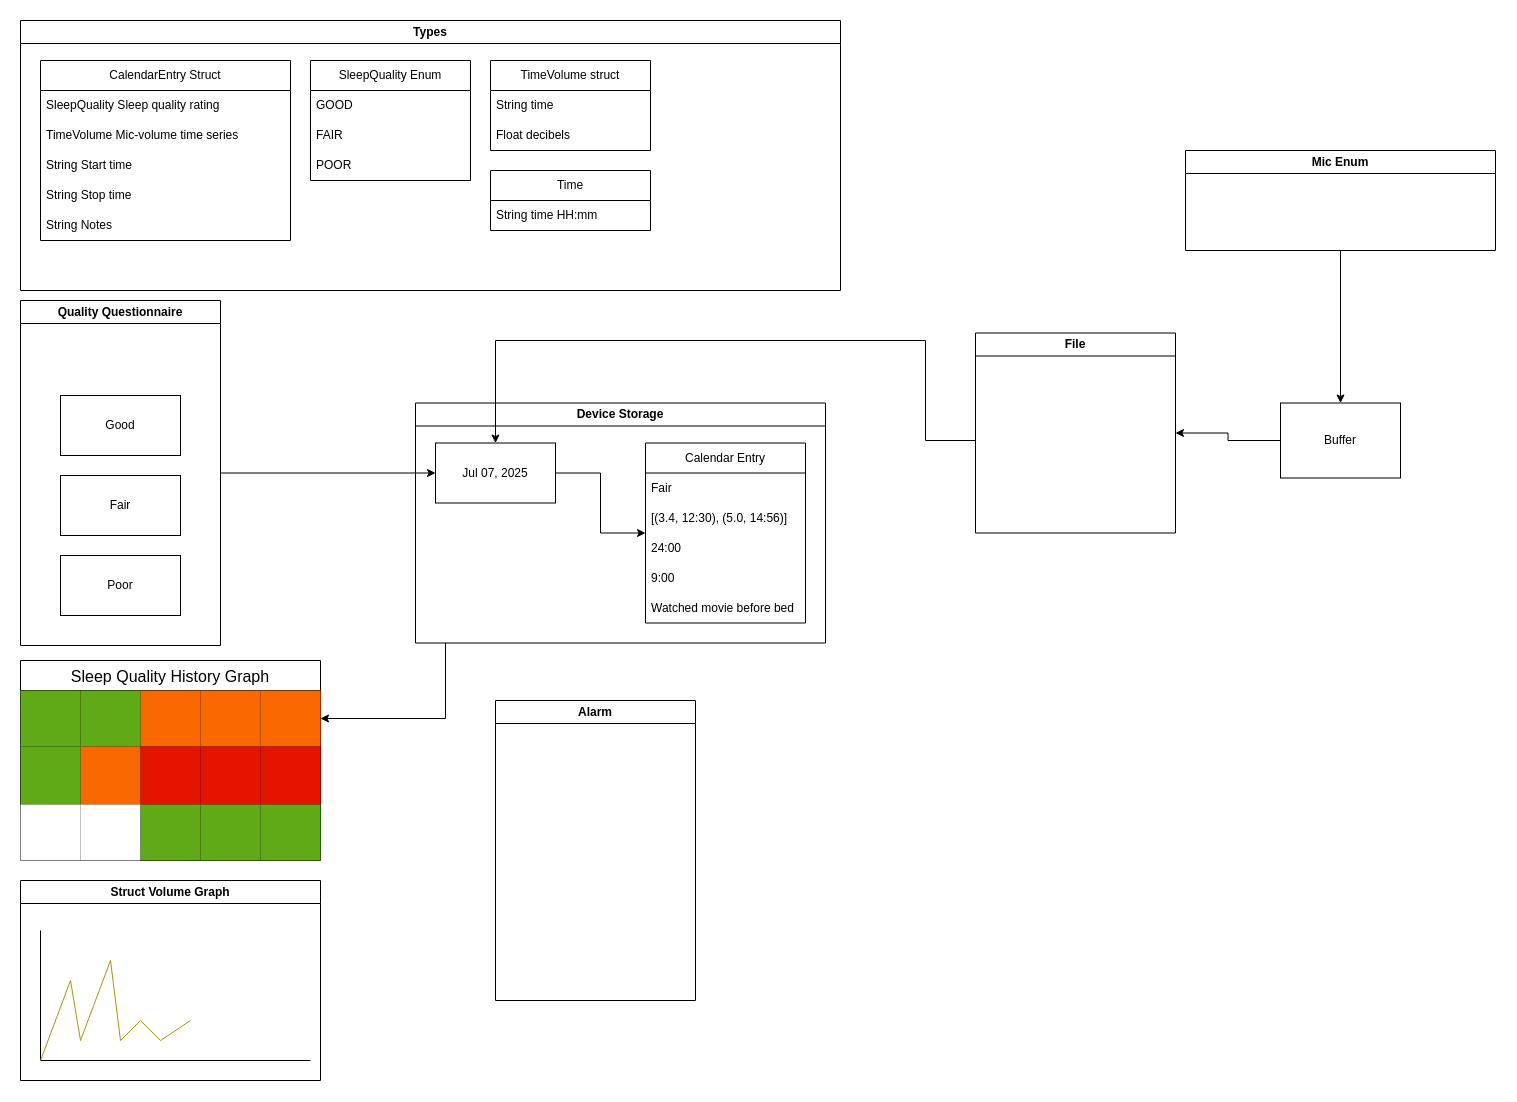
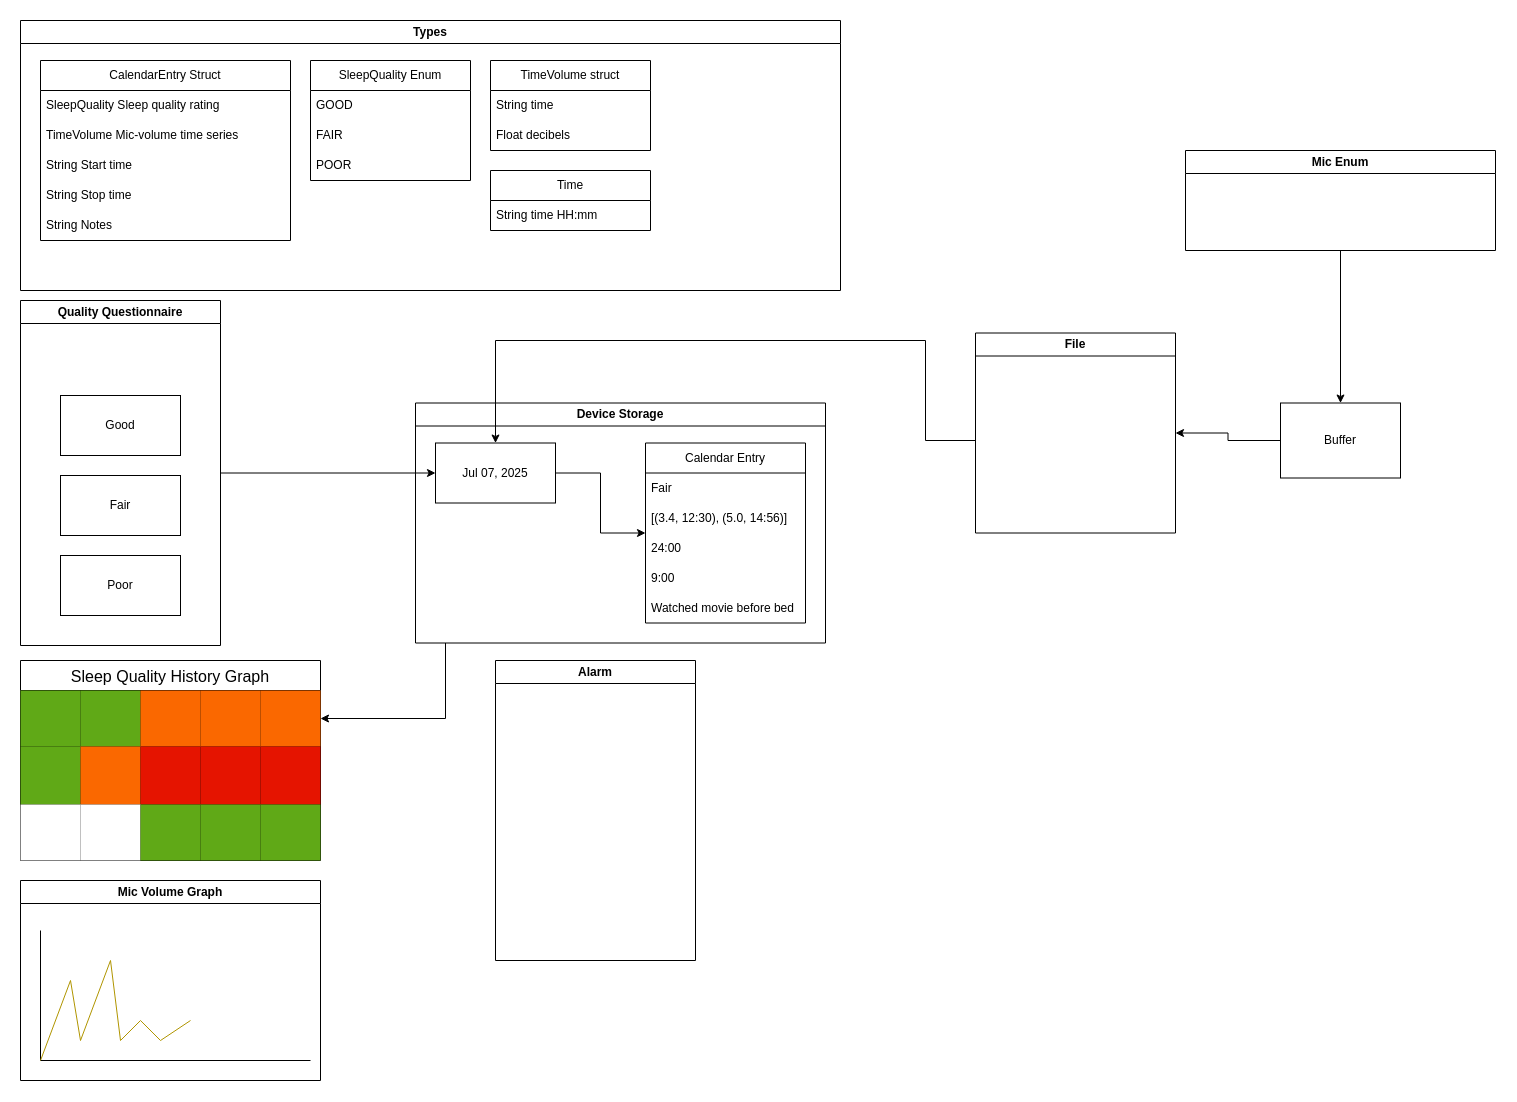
node "Alarm": moved (596, 851) -> (596, 811)
node "Struct Volume Graph": label "Struct Volume Graph" -> "Mic Volume Graph"
